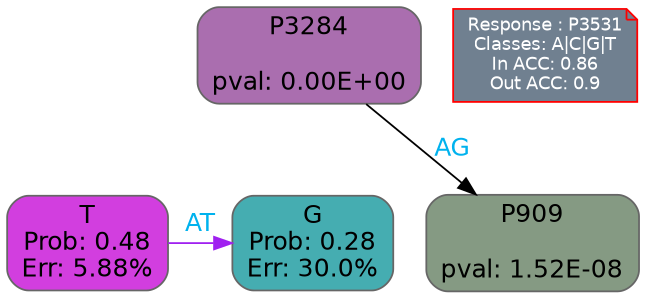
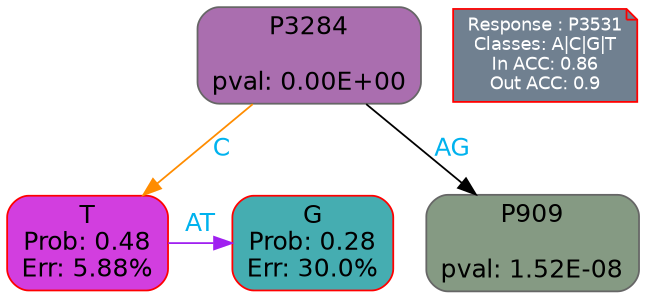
edge "P3284 pval: 0.00E+00" -> "T Prob: 0.48 Err: 5.88%": added, label "C"
node "T Prob: 0.48 Err: 5.88%": color gray40 -> red
node "G Prob: 0.28 Err: 30.0%": color gray40 -> red
